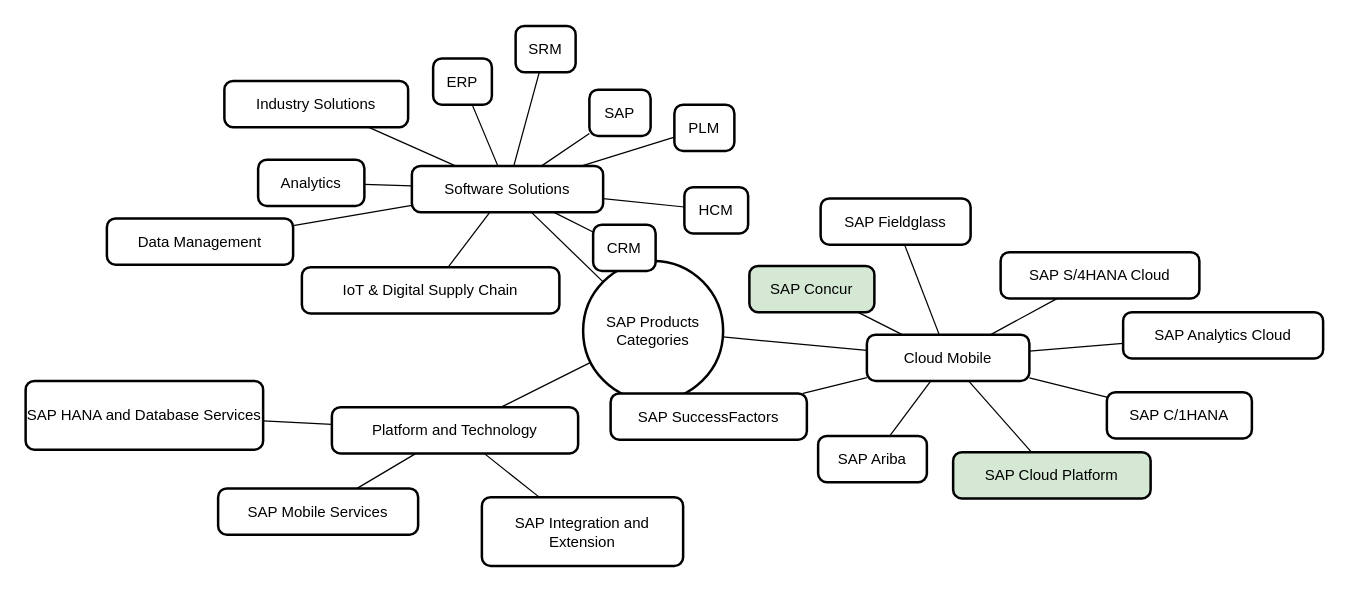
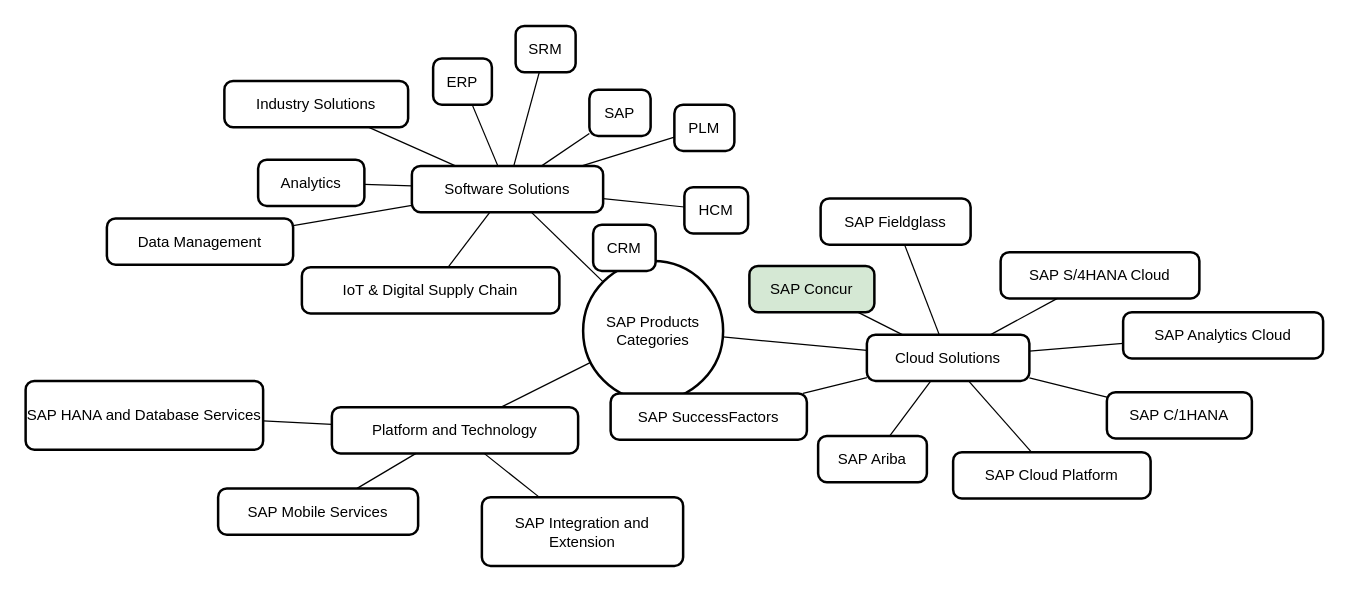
edge "Software Solutions" -- "CRM": removed
node "Cloud Mobile": label "Cloud Mobile" -> "Cloud Solutions"
node "SAP Cloud Platform": fillcolor #d5e8d4 -> #ffffff
